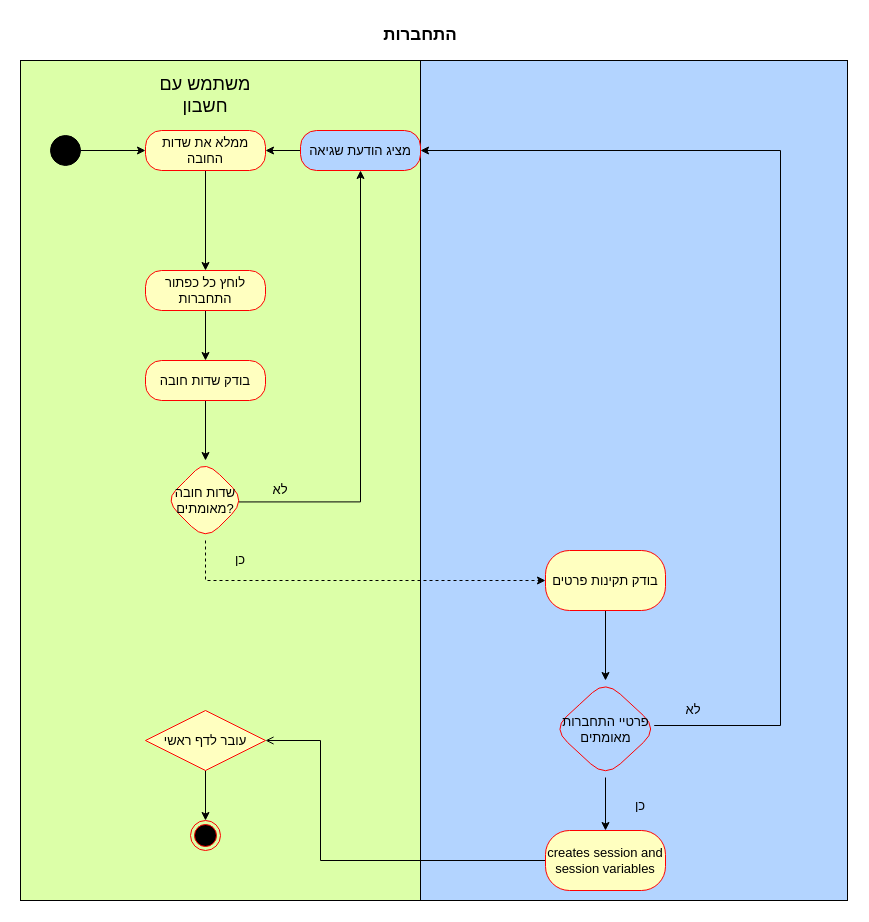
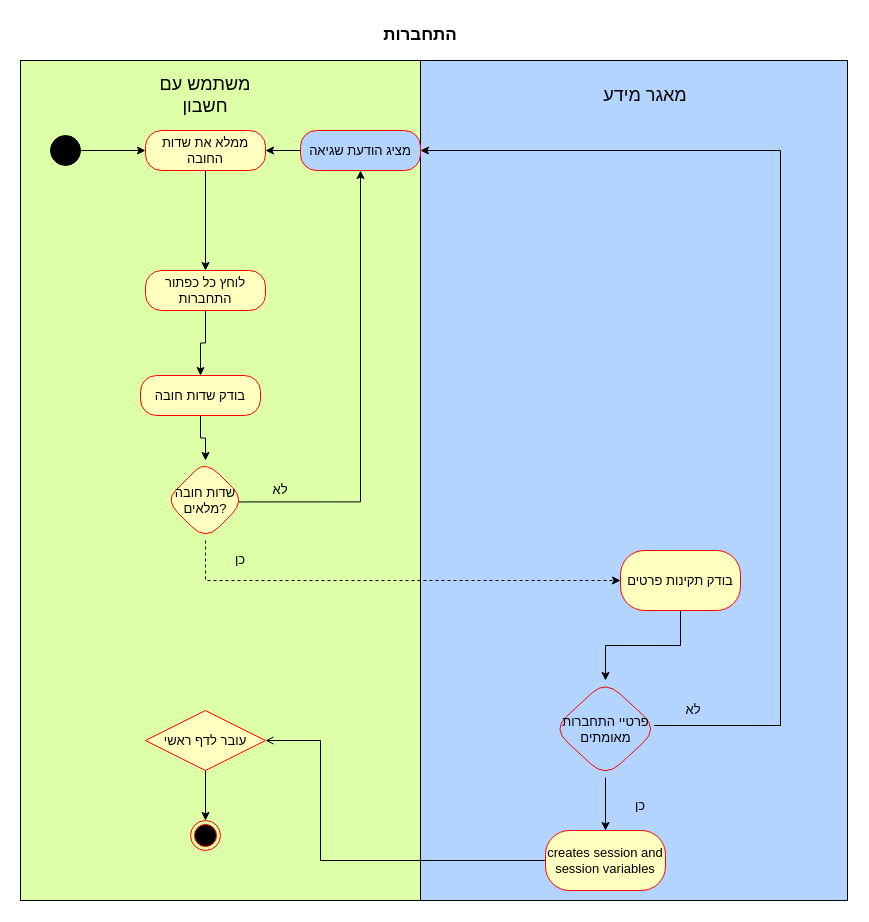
node "מאגר מידע": added
node "בודק שדות חובה": moved (206, 381) -> (201, 396)
node "שדות חובה מאומתים?": label "שדות חובה מאומתים?" -> "שדות חובה מלאים?"
node "בודק תקינות פרטים": moved (606, 581) -> (681, 581)
